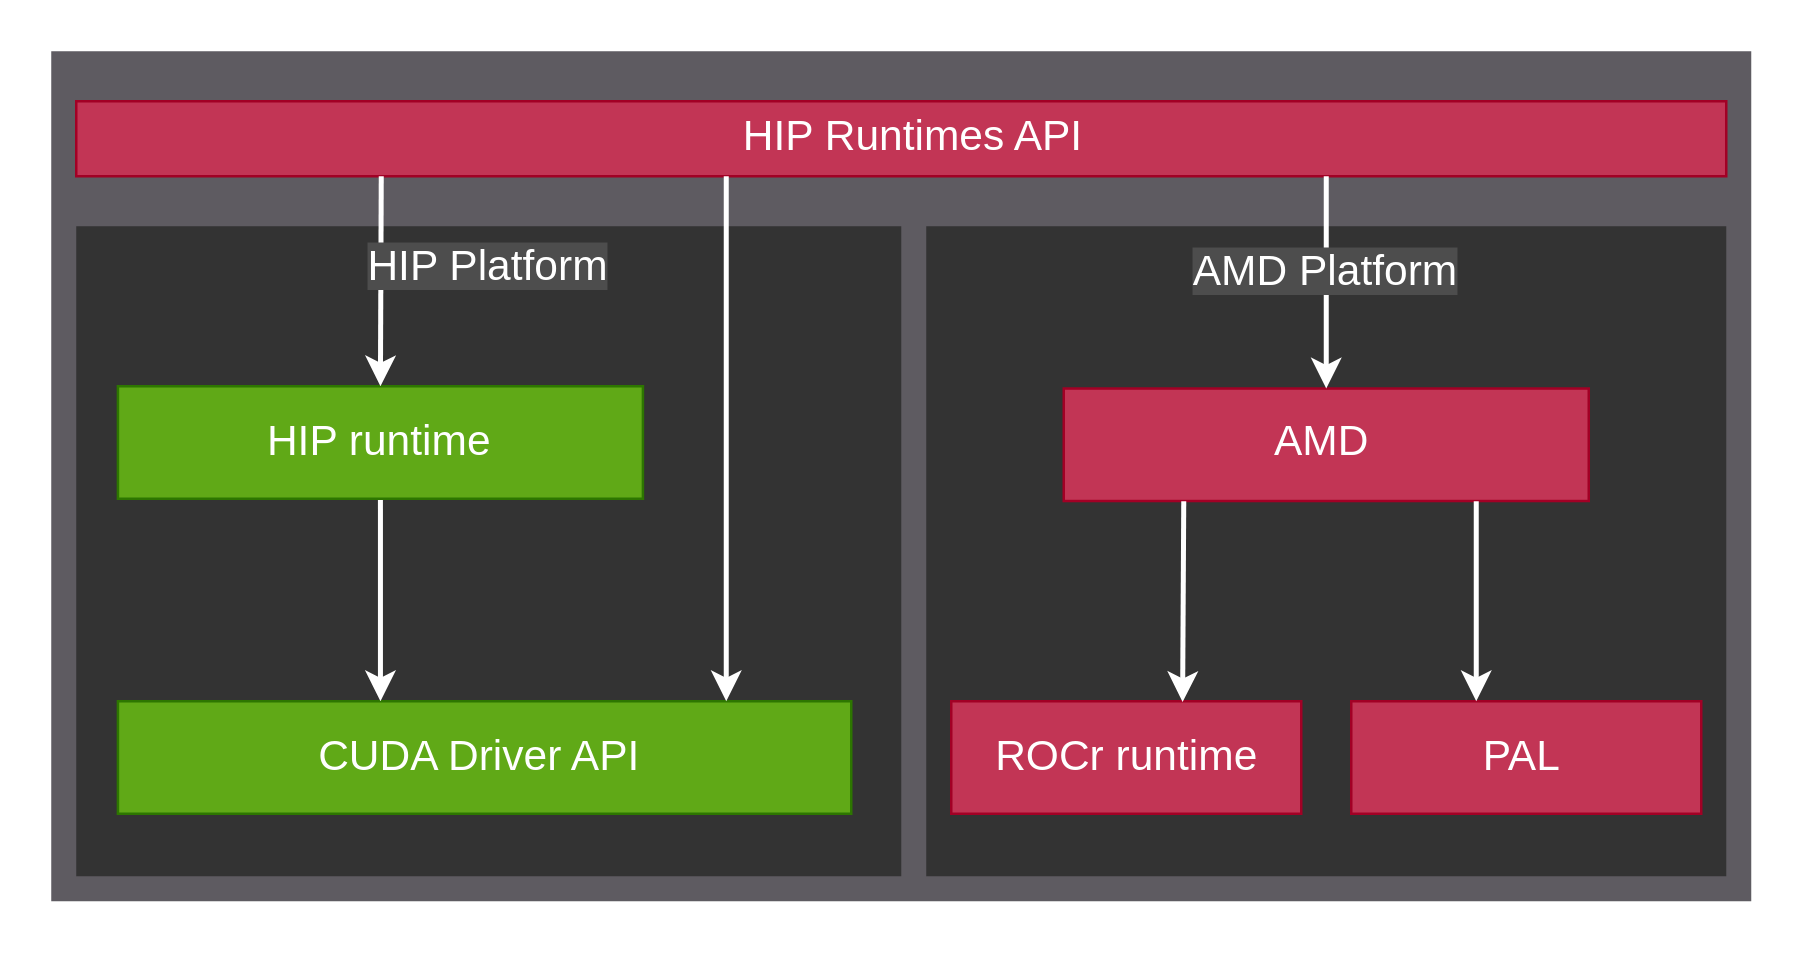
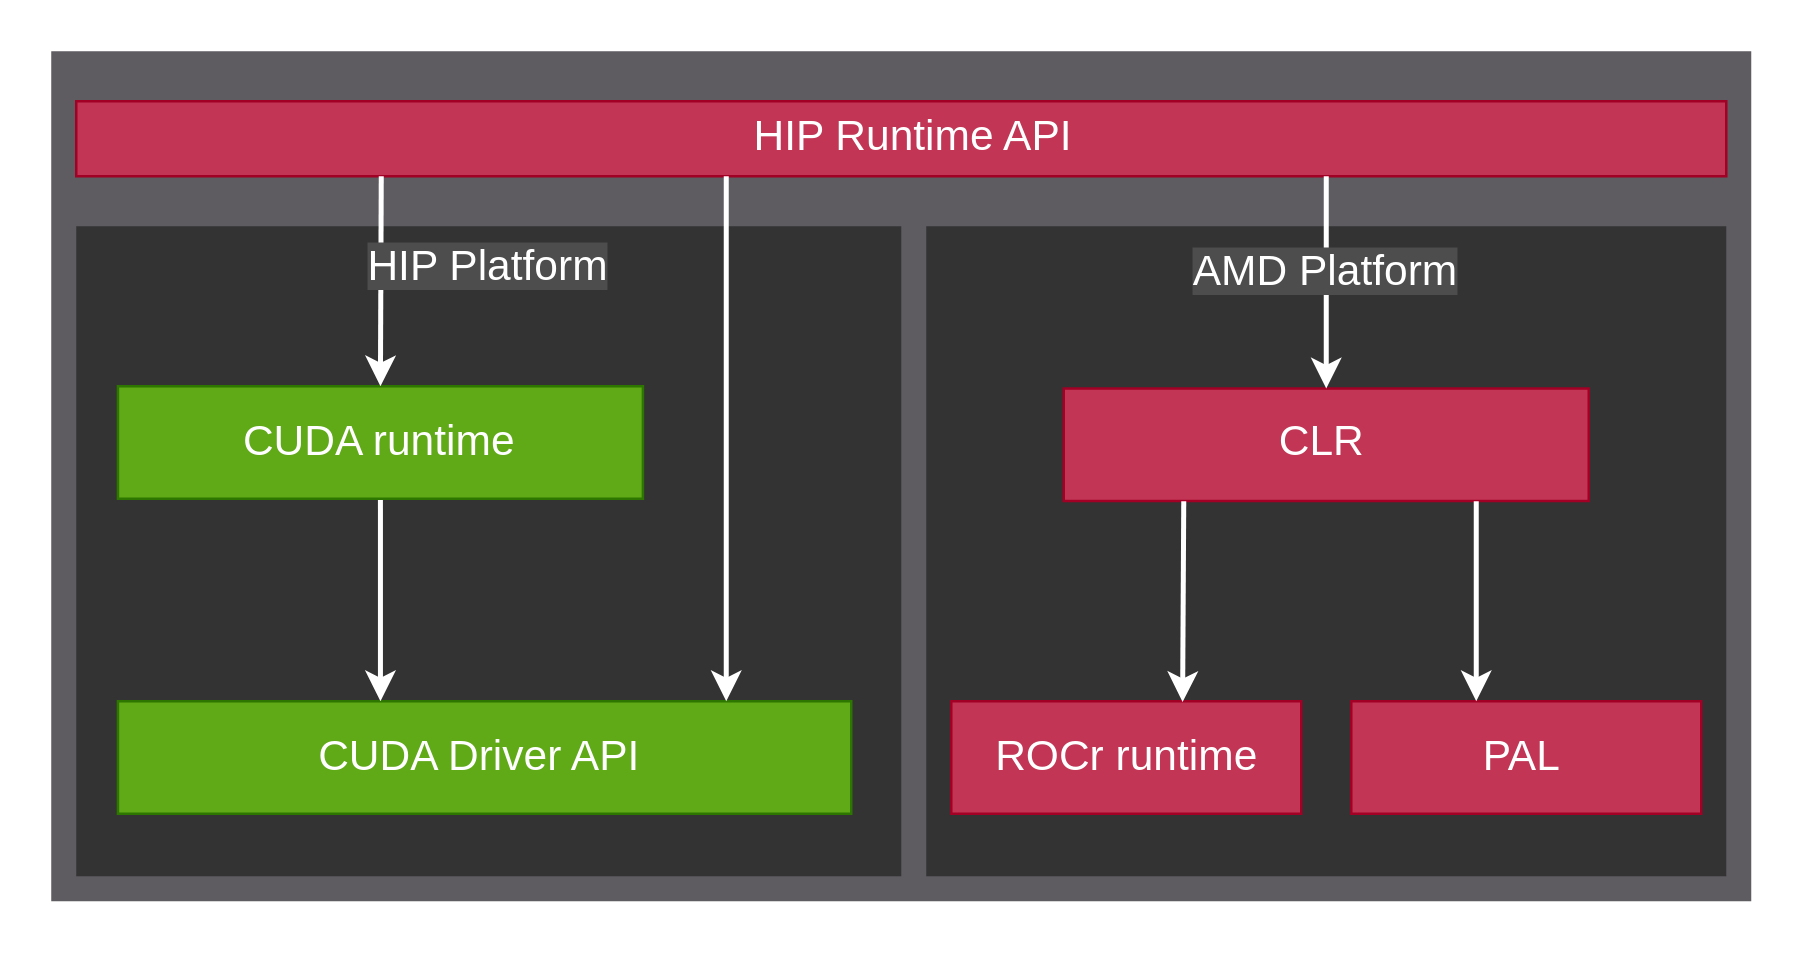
node "HIP Runtimes API": label "HIP Runtimes API" -> "HIP Runtime API"
node "HIP runtime": label "HIP runtime" -> "CUDA runtime"
node "AMD": label "AMD" -> "CLR"
